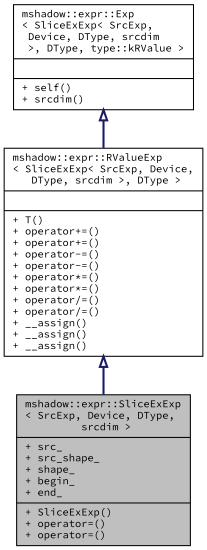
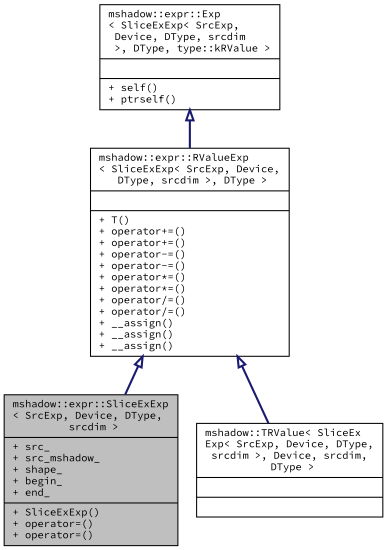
node "mshadow::expr::Exp": text "+ srcdim()" -> "+ ptrself()"
node "mshadow::expr::SliceExExp": text "+ src_shape_" -> "+ src_mshadow_"
node "mshadow::TRValue< SliceEx": added
